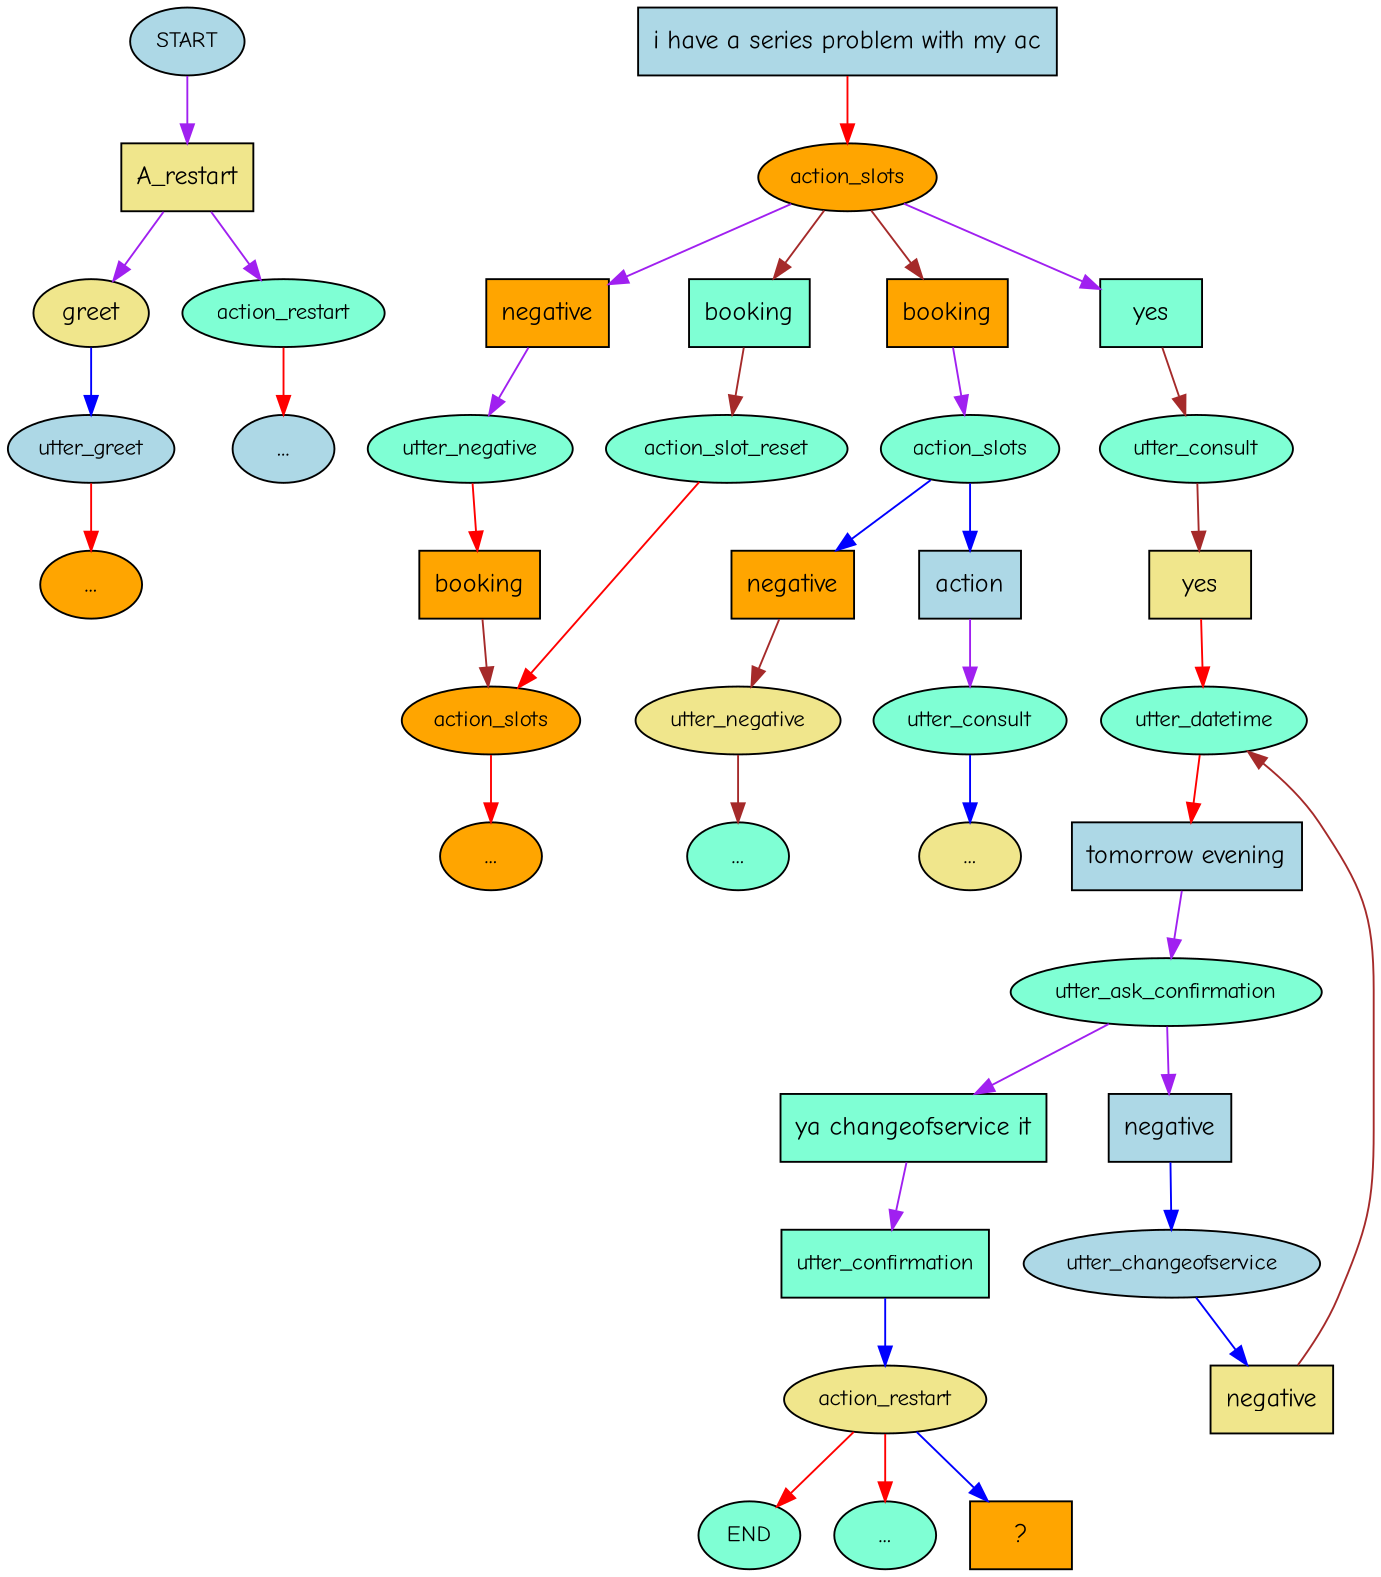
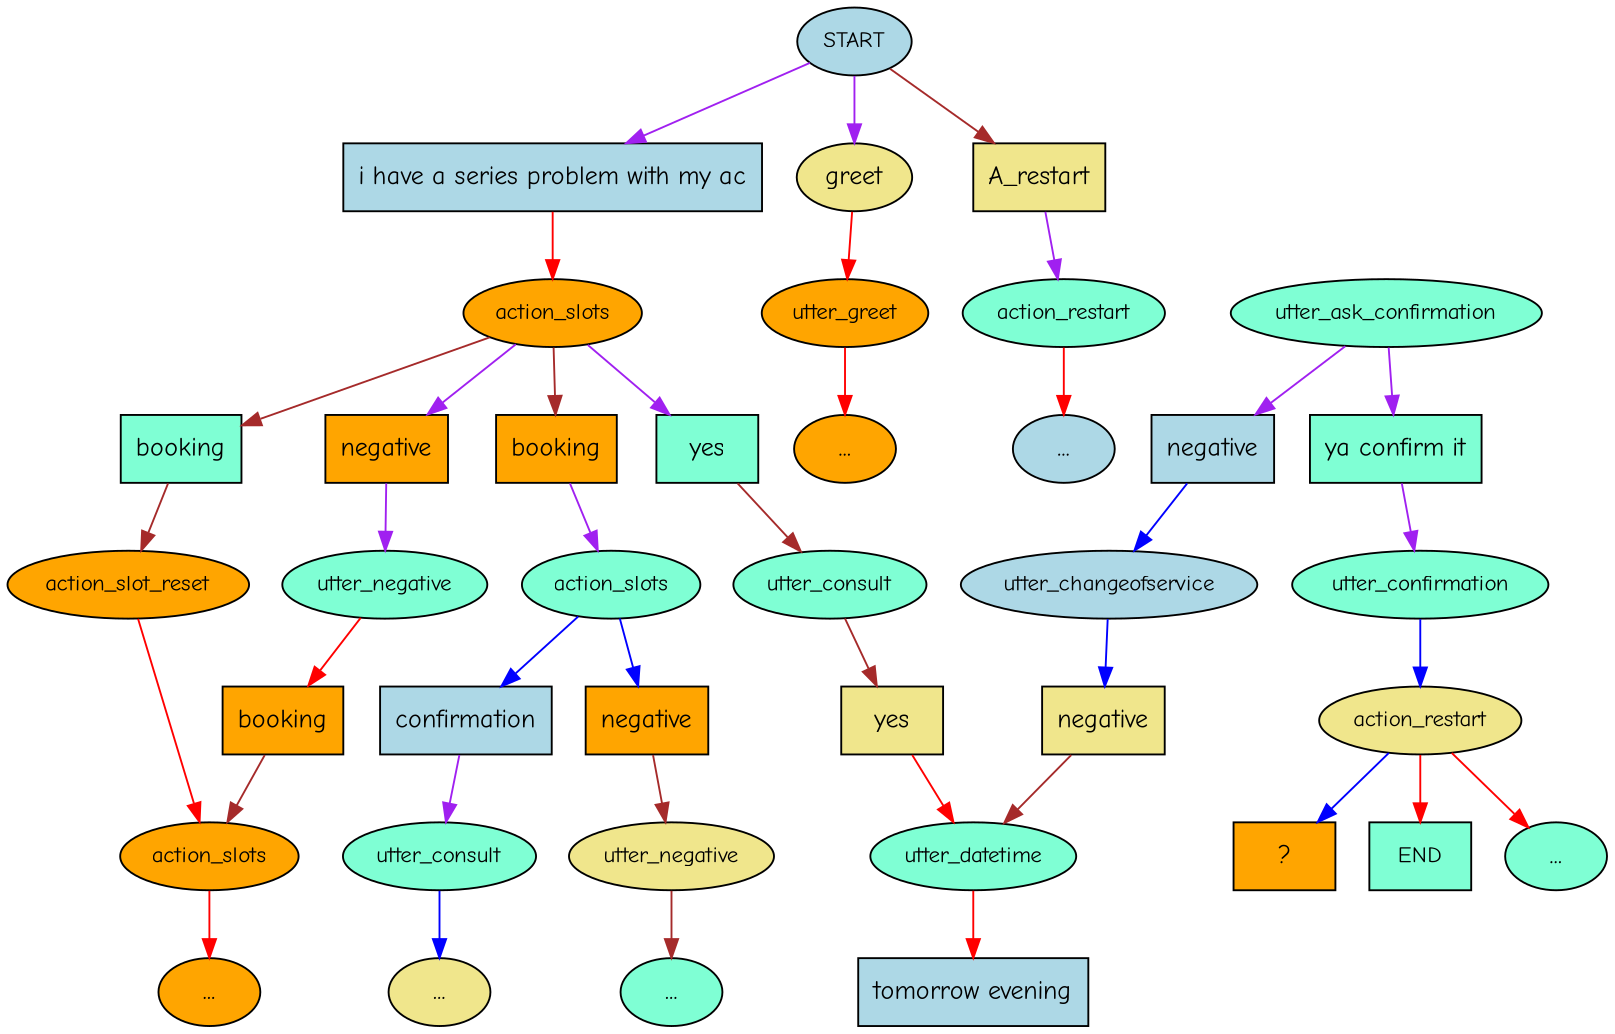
edge "START" -> "i have a series problem with my ac": added
edge "START" -> "A_restart": color purple -> brown
edge "A_restart" -> "greet": now "START" -> "greet"
edge "greet" -> "utter_greet": color blue -> red
node "utter_greet": fillcolor lightblue -> orange
node "action_slot_reset": fillcolor aquamarine -> orange
node "action": label "action" -> "confirmation"
edge "tomorrow evening" -> "utter_ask_confirmation": removed
node "ya changeofservice it": label "ya changeofservice it" -> "ya confirm it"
node "utter_confirmation": shape box -> ellipse
node "END": shape ellipse -> box
